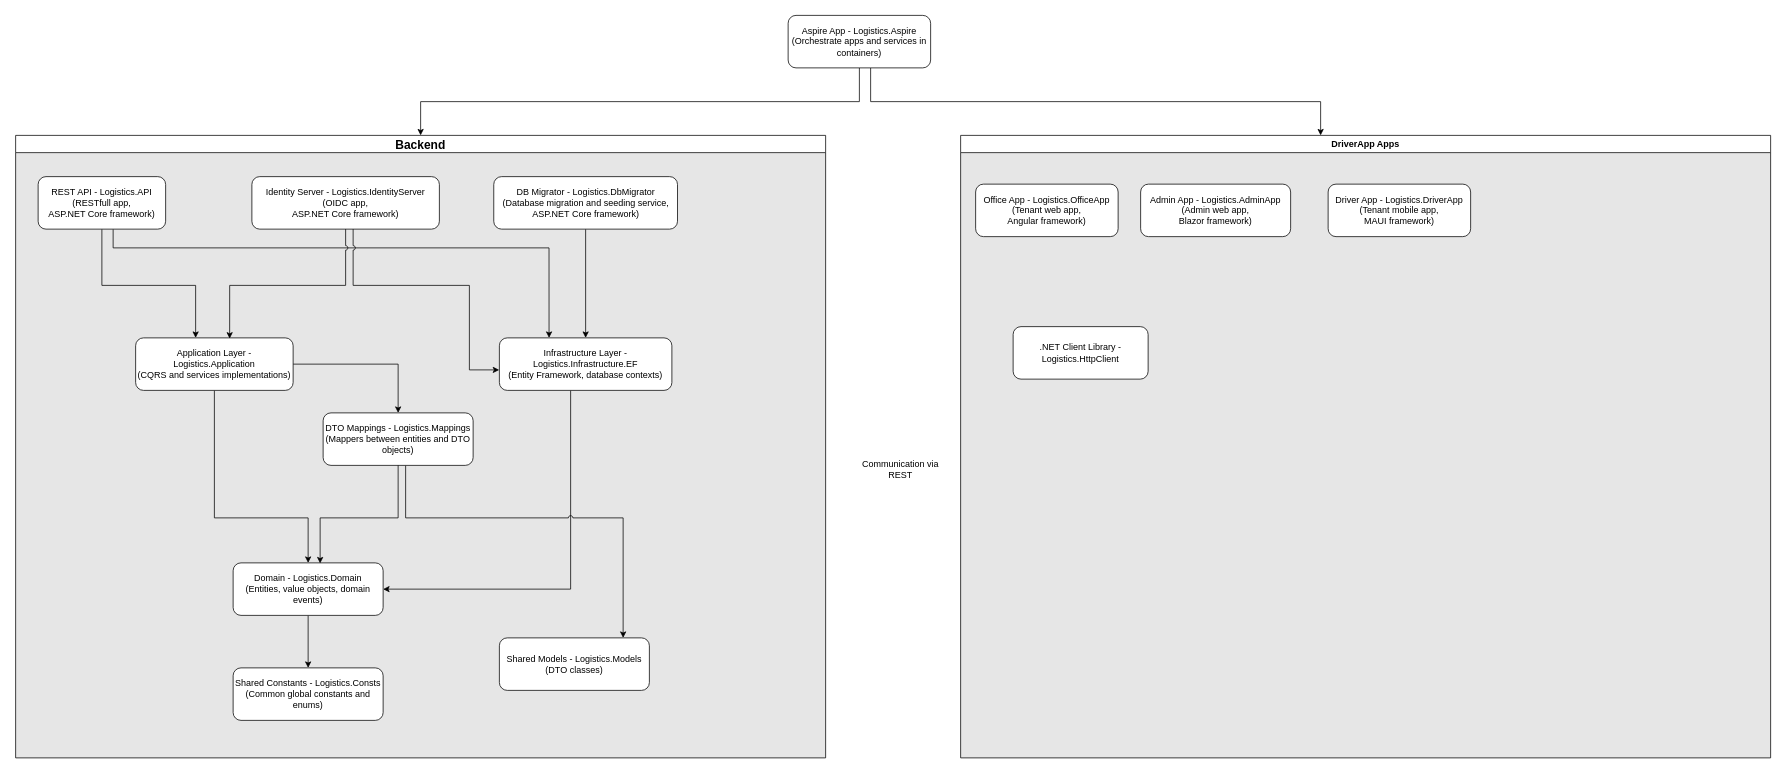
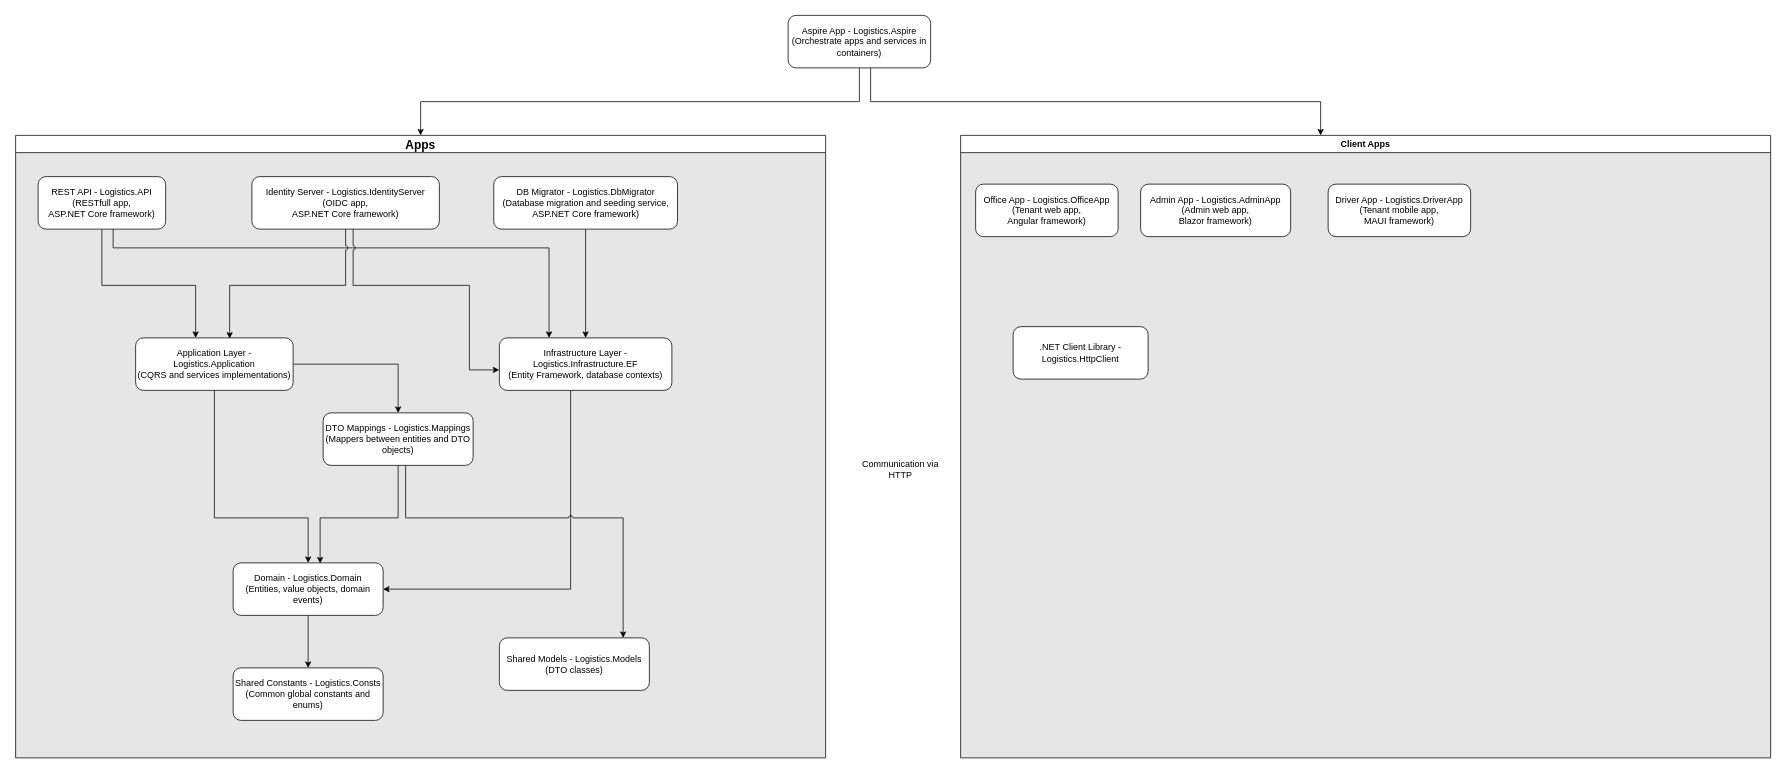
node "Backend": label "Backend" -> "Apps"
node "DriverApp Apps": label "DriverApp Apps" -> "Client Apps"
node "Communication via REST": label "Communication via REST" -> "Communication via HTTP"
